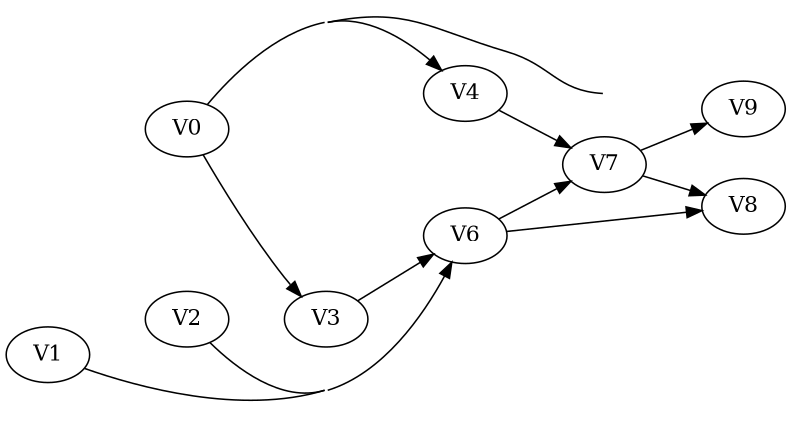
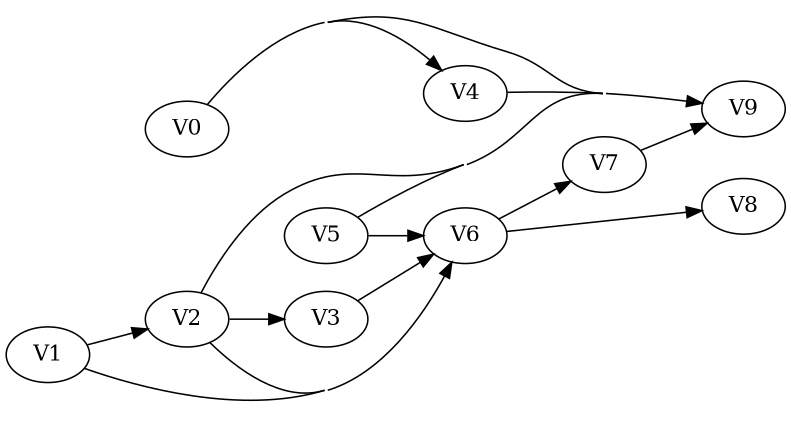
edge "V4" -> "V7": now "V4" -> "V9"
edge "V2" -> "V9": added
edge "V7" -> "V8": removed
edge "V0" -> "V3": now "V2" -> "V3"
node "V5": added
edge "V1" -> "V2": added
